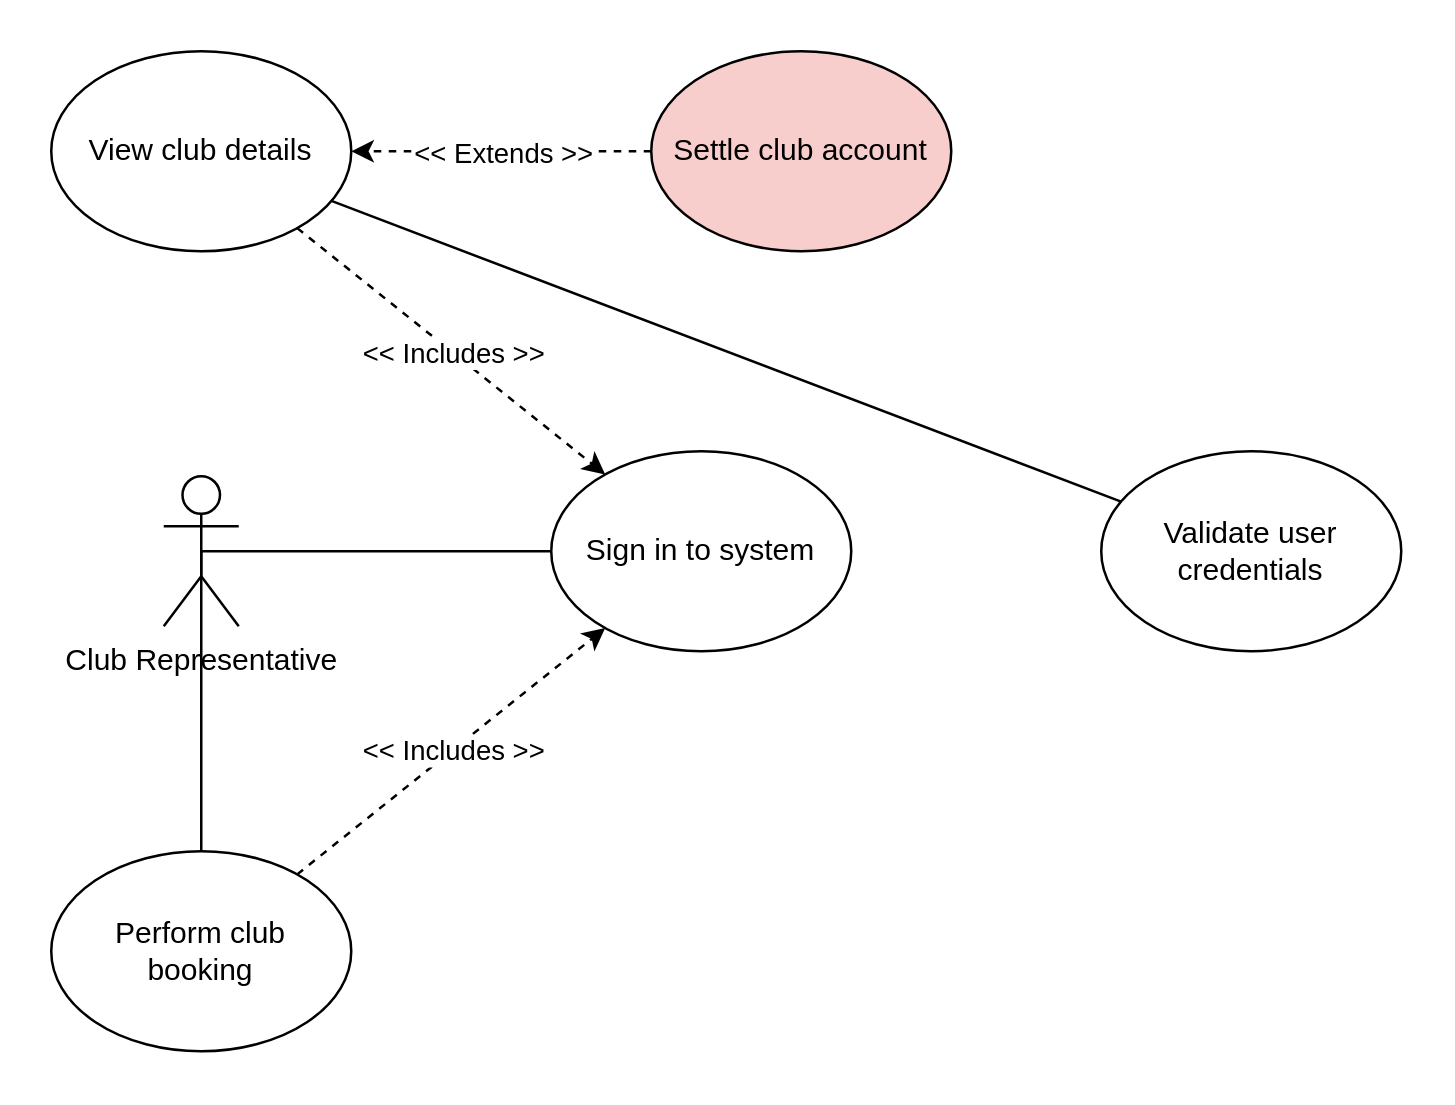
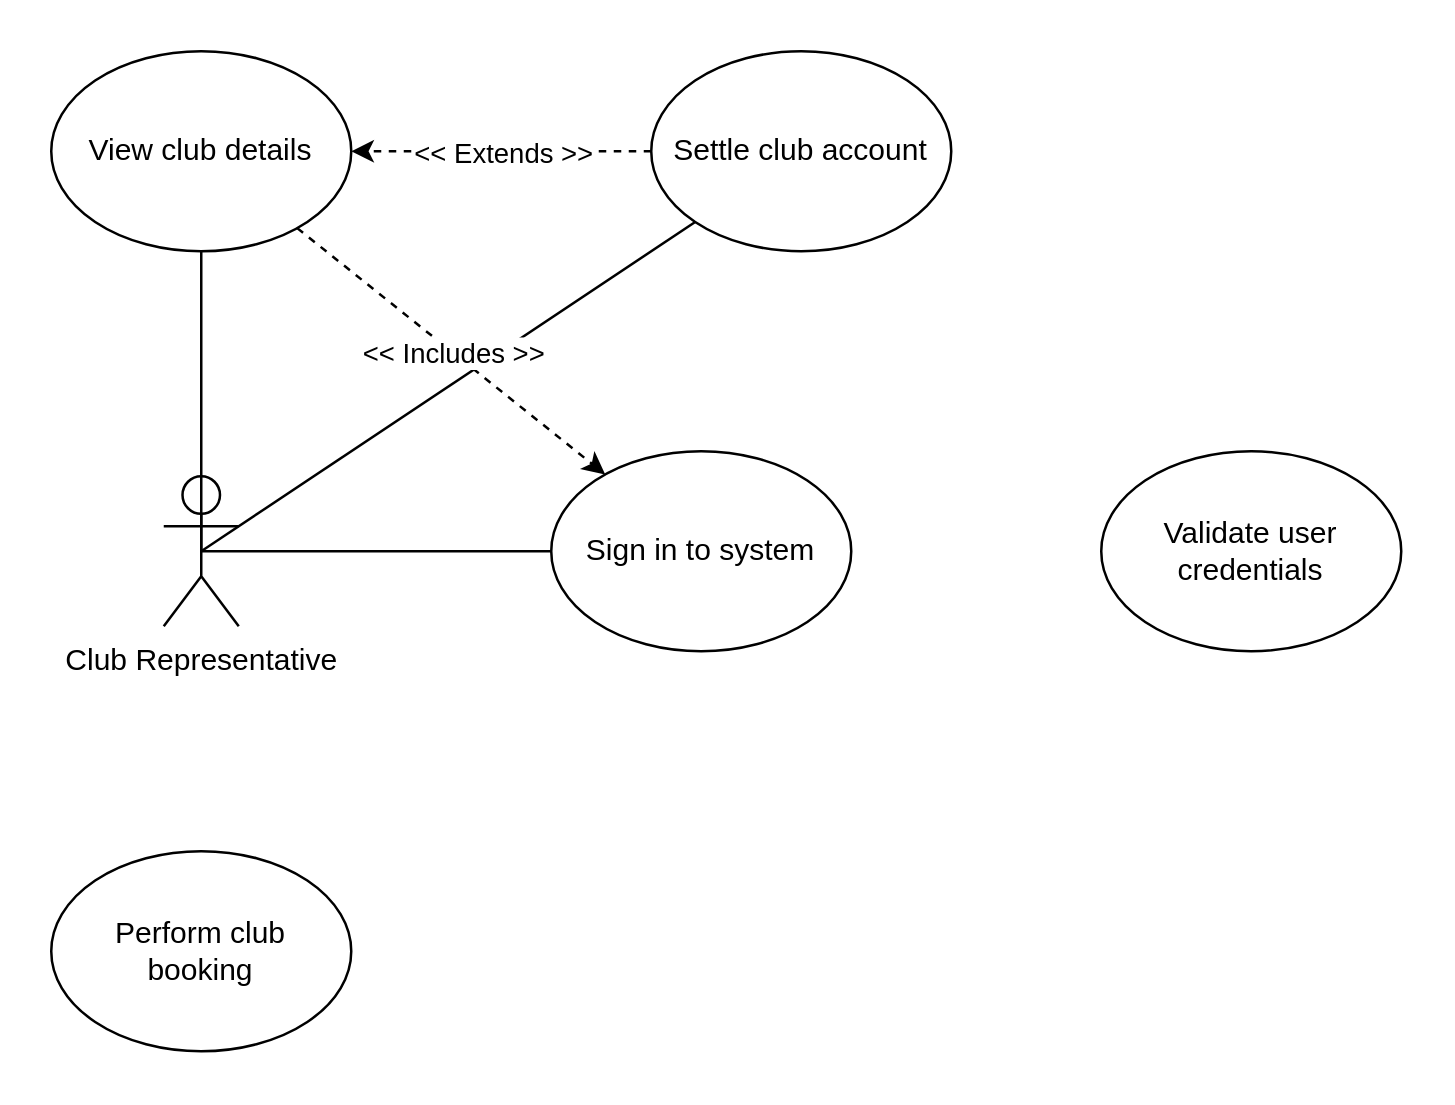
node "Settle club account": fillcolor #f8cecc -> #ffffff
edge "View club details" -- "Validate user credentials": now "View club details" -- "Club Representative"
edge "Club Representative" -- "Perform club booking": now "Club Representative" -- "Settle club account"
edge "Perform club booking" -> "Sign in to system": removed, label "<< Includes >>"
